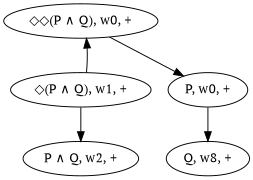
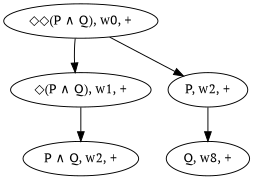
edge "◇(P ∧ Q), w1, +" -> "◇◇(P ∧ Q), w0, +": reversed
node "P, w0, +": label "P, w0, +" -> "P, w2, +"
